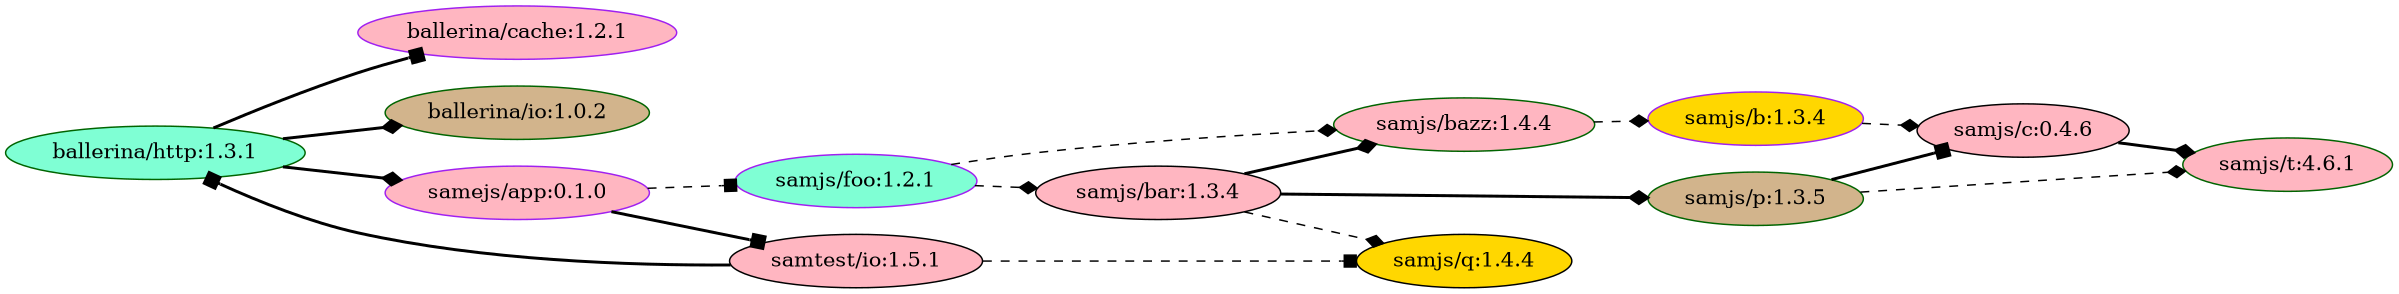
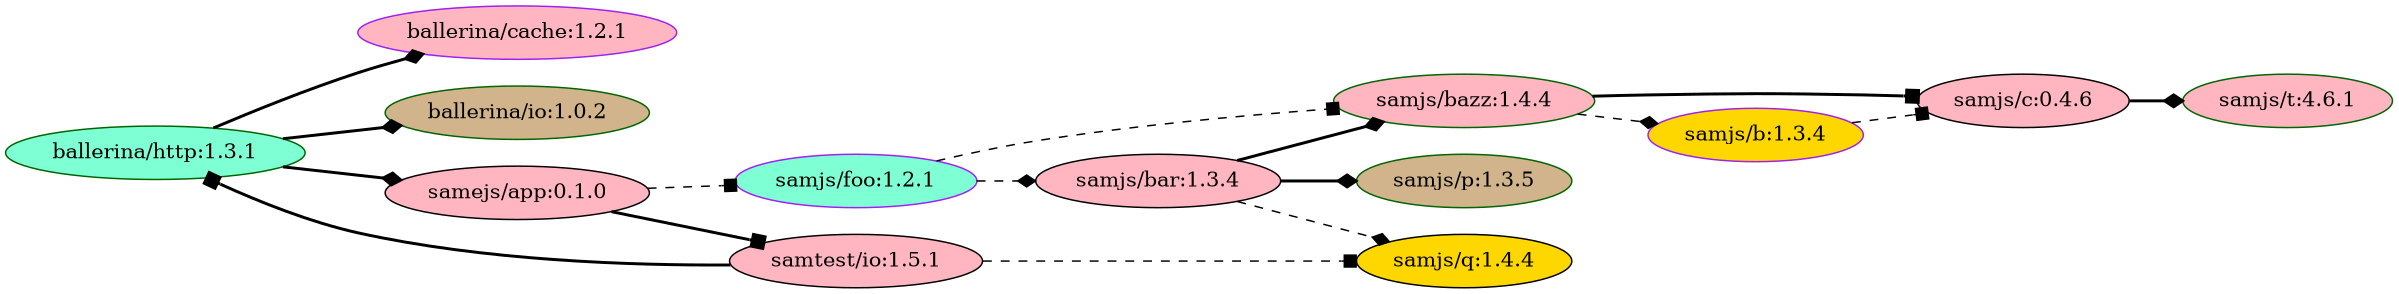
edge "ballerina/http:1.3.1" -> "ballerina/cache:1.2.1": arrowhead box -> diamond
edge "samjs/b:1.3.4" -> "samjs/c:0.4.6": arrowhead diamond -> box
edge "samjs/foo:1.2.1" -> "samjs/bazz:1.4.4": arrowhead diamond -> box
edge "samjs/p:1.3.5" -> "samjs/c:0.4.6": now "samjs/bazz:1.4.4" -> "samjs/c:0.4.6"
edge "samjs/p:1.3.5" -> "samjs/t:4.6.1": removed
node "samejs/app:0.1.0": color purple -> black
